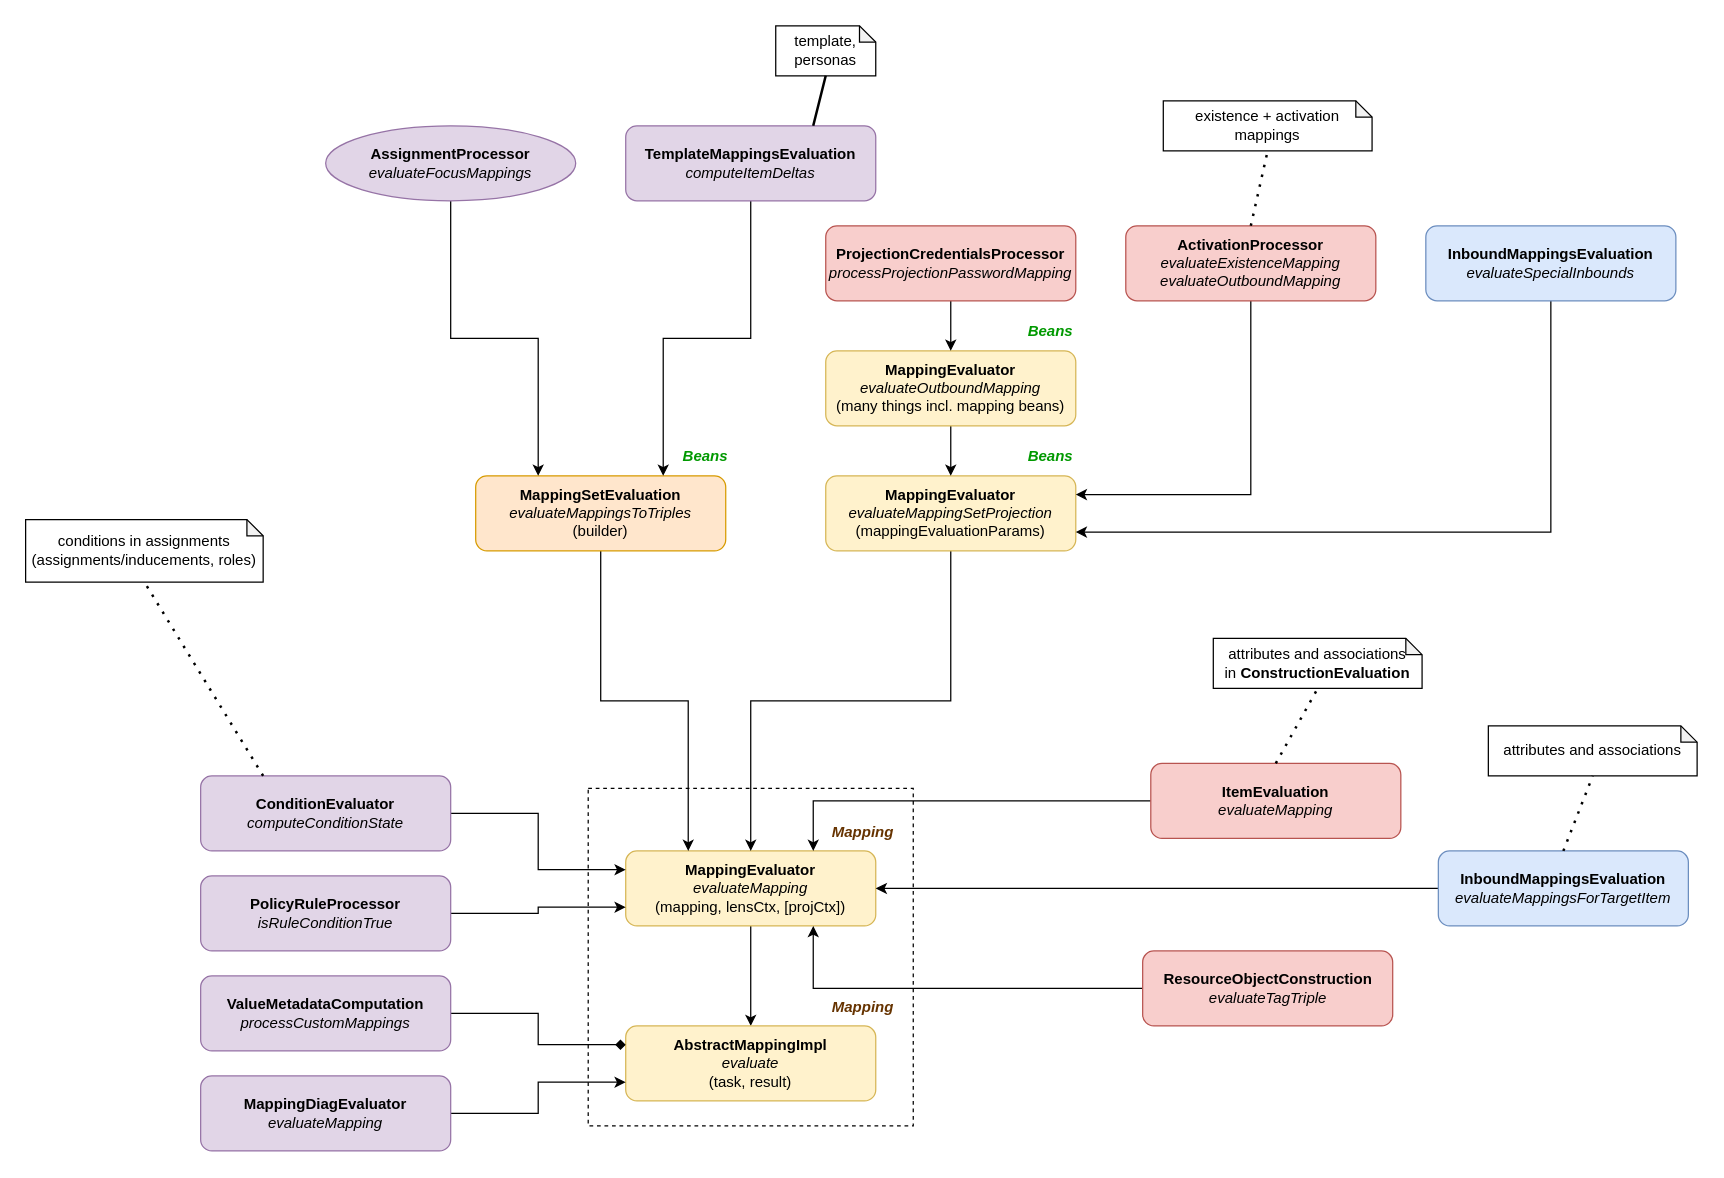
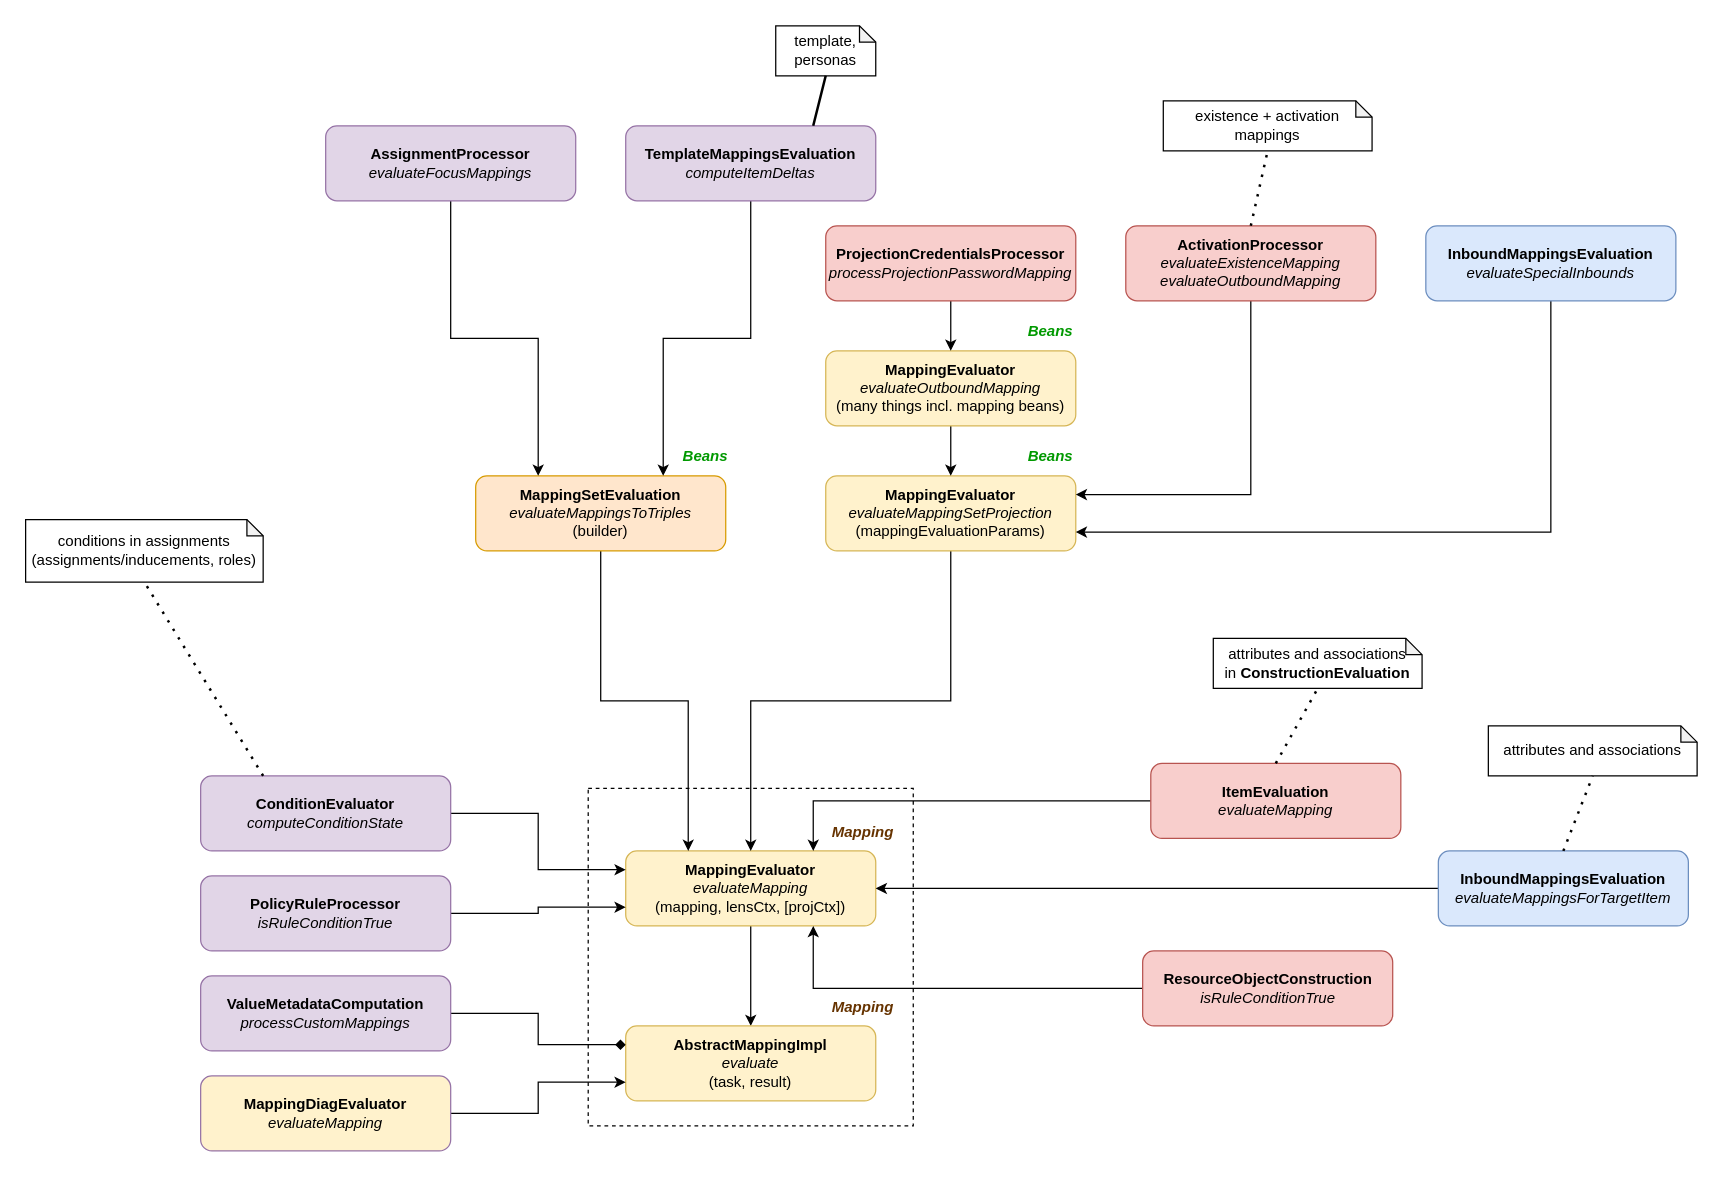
node "AssignmentProcessor evaluateFocusMappings": shape ellipse -> rounded rectangle
node "ResourceObjectConstruction evaluateTagTriple": label "ResourceObjectConstruction evaluateTagTriple" -> "ResourceObjectConstruction isRuleConditionTrue"
node "MappingDiagEvaluator evaluateMapping": fillcolor #e1d5e7 -> #fff2cc
